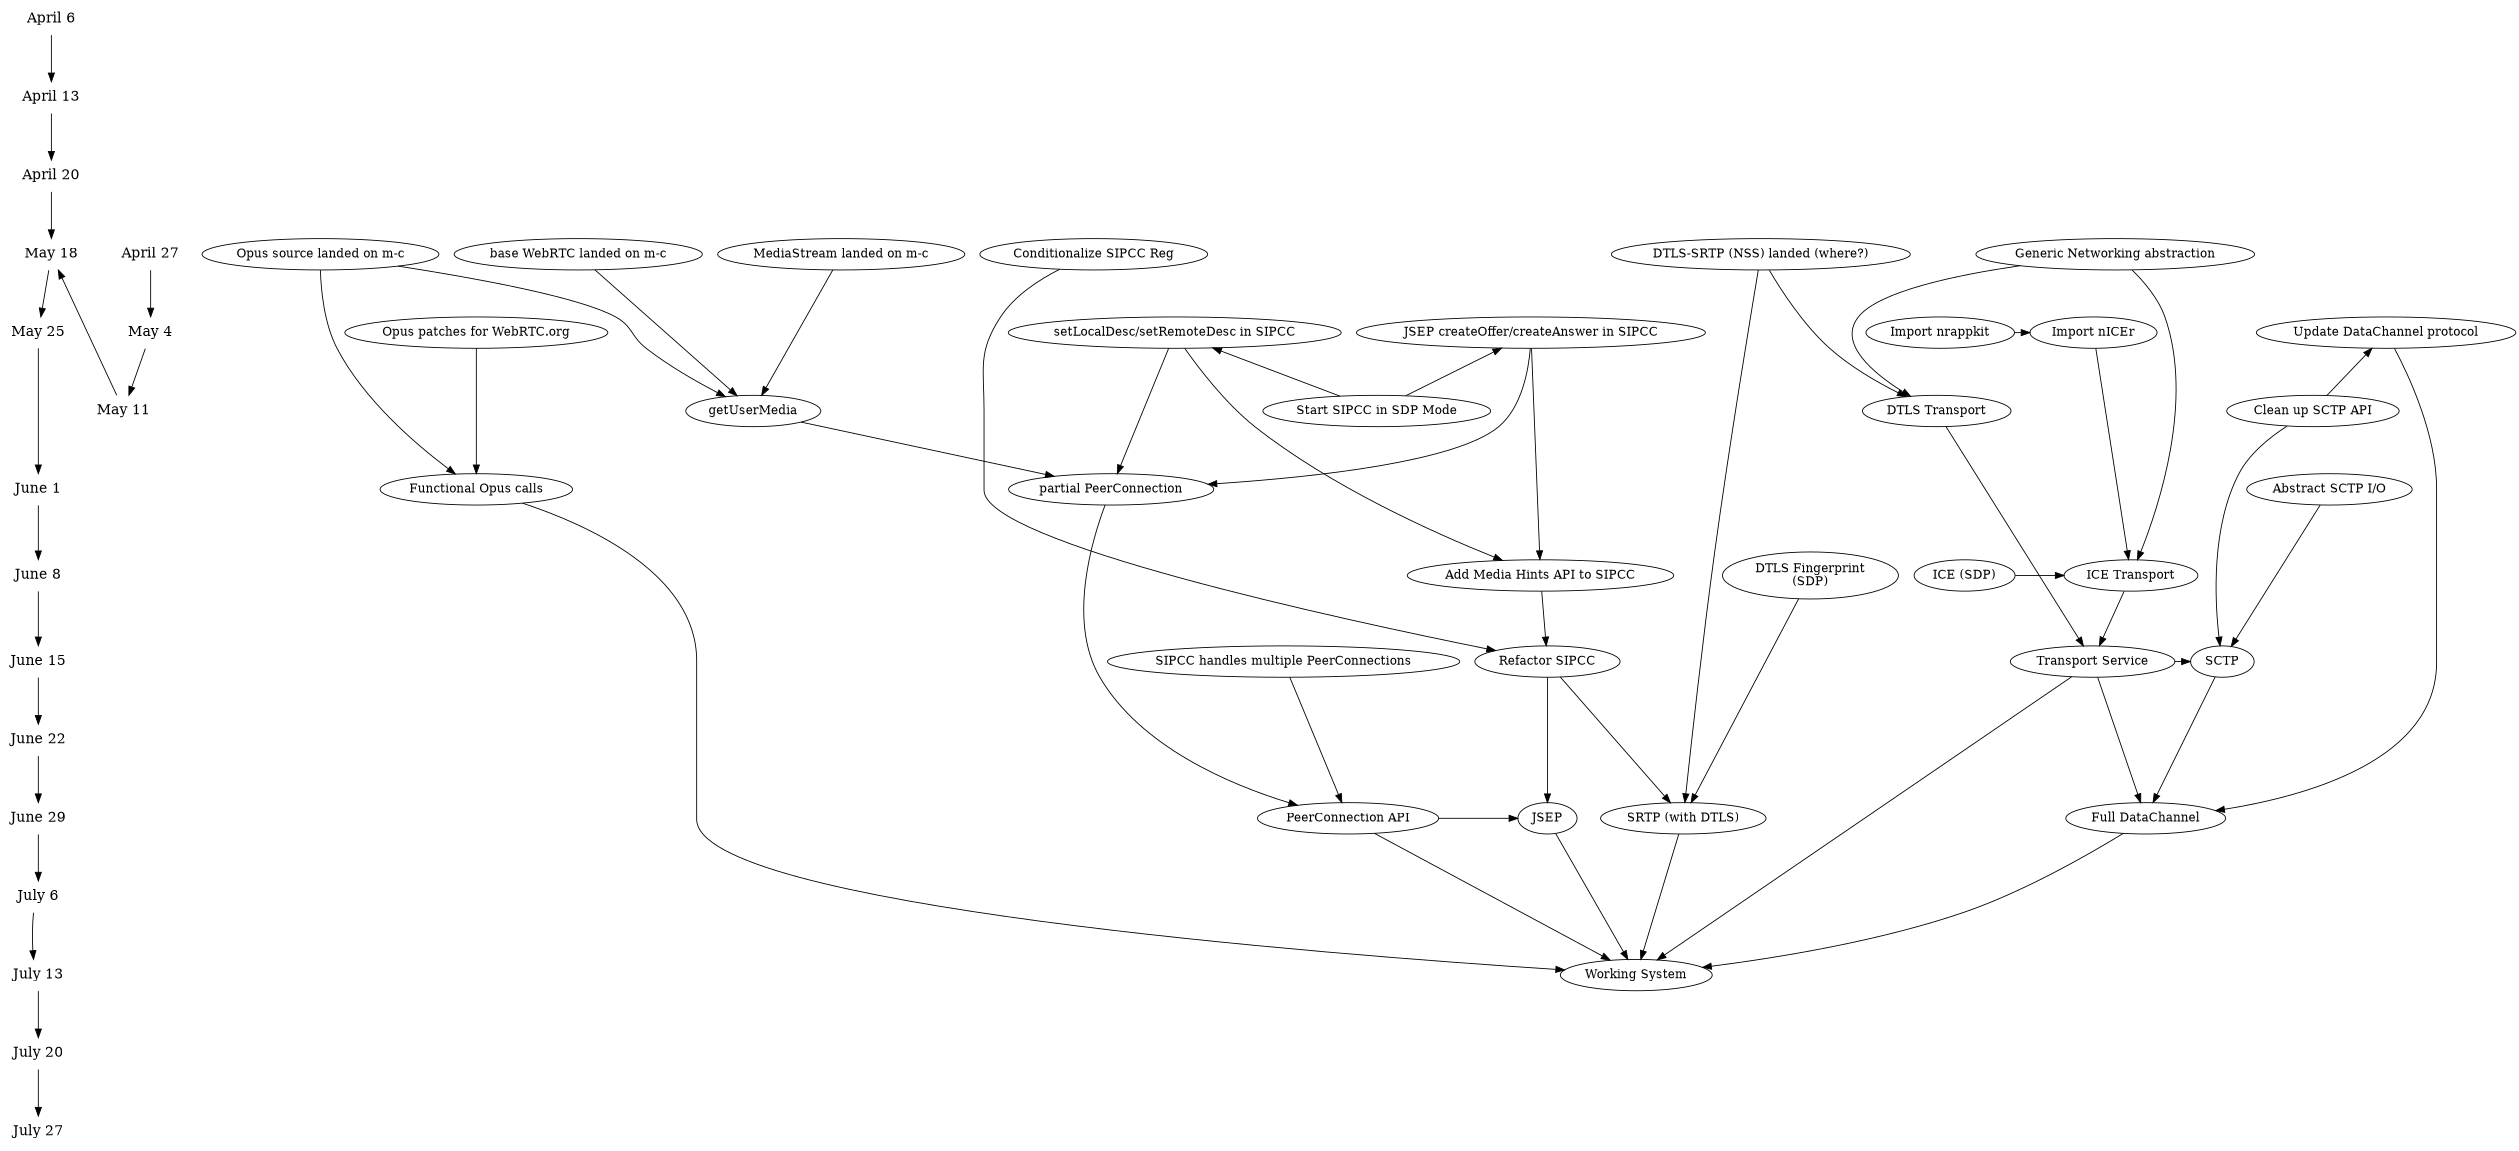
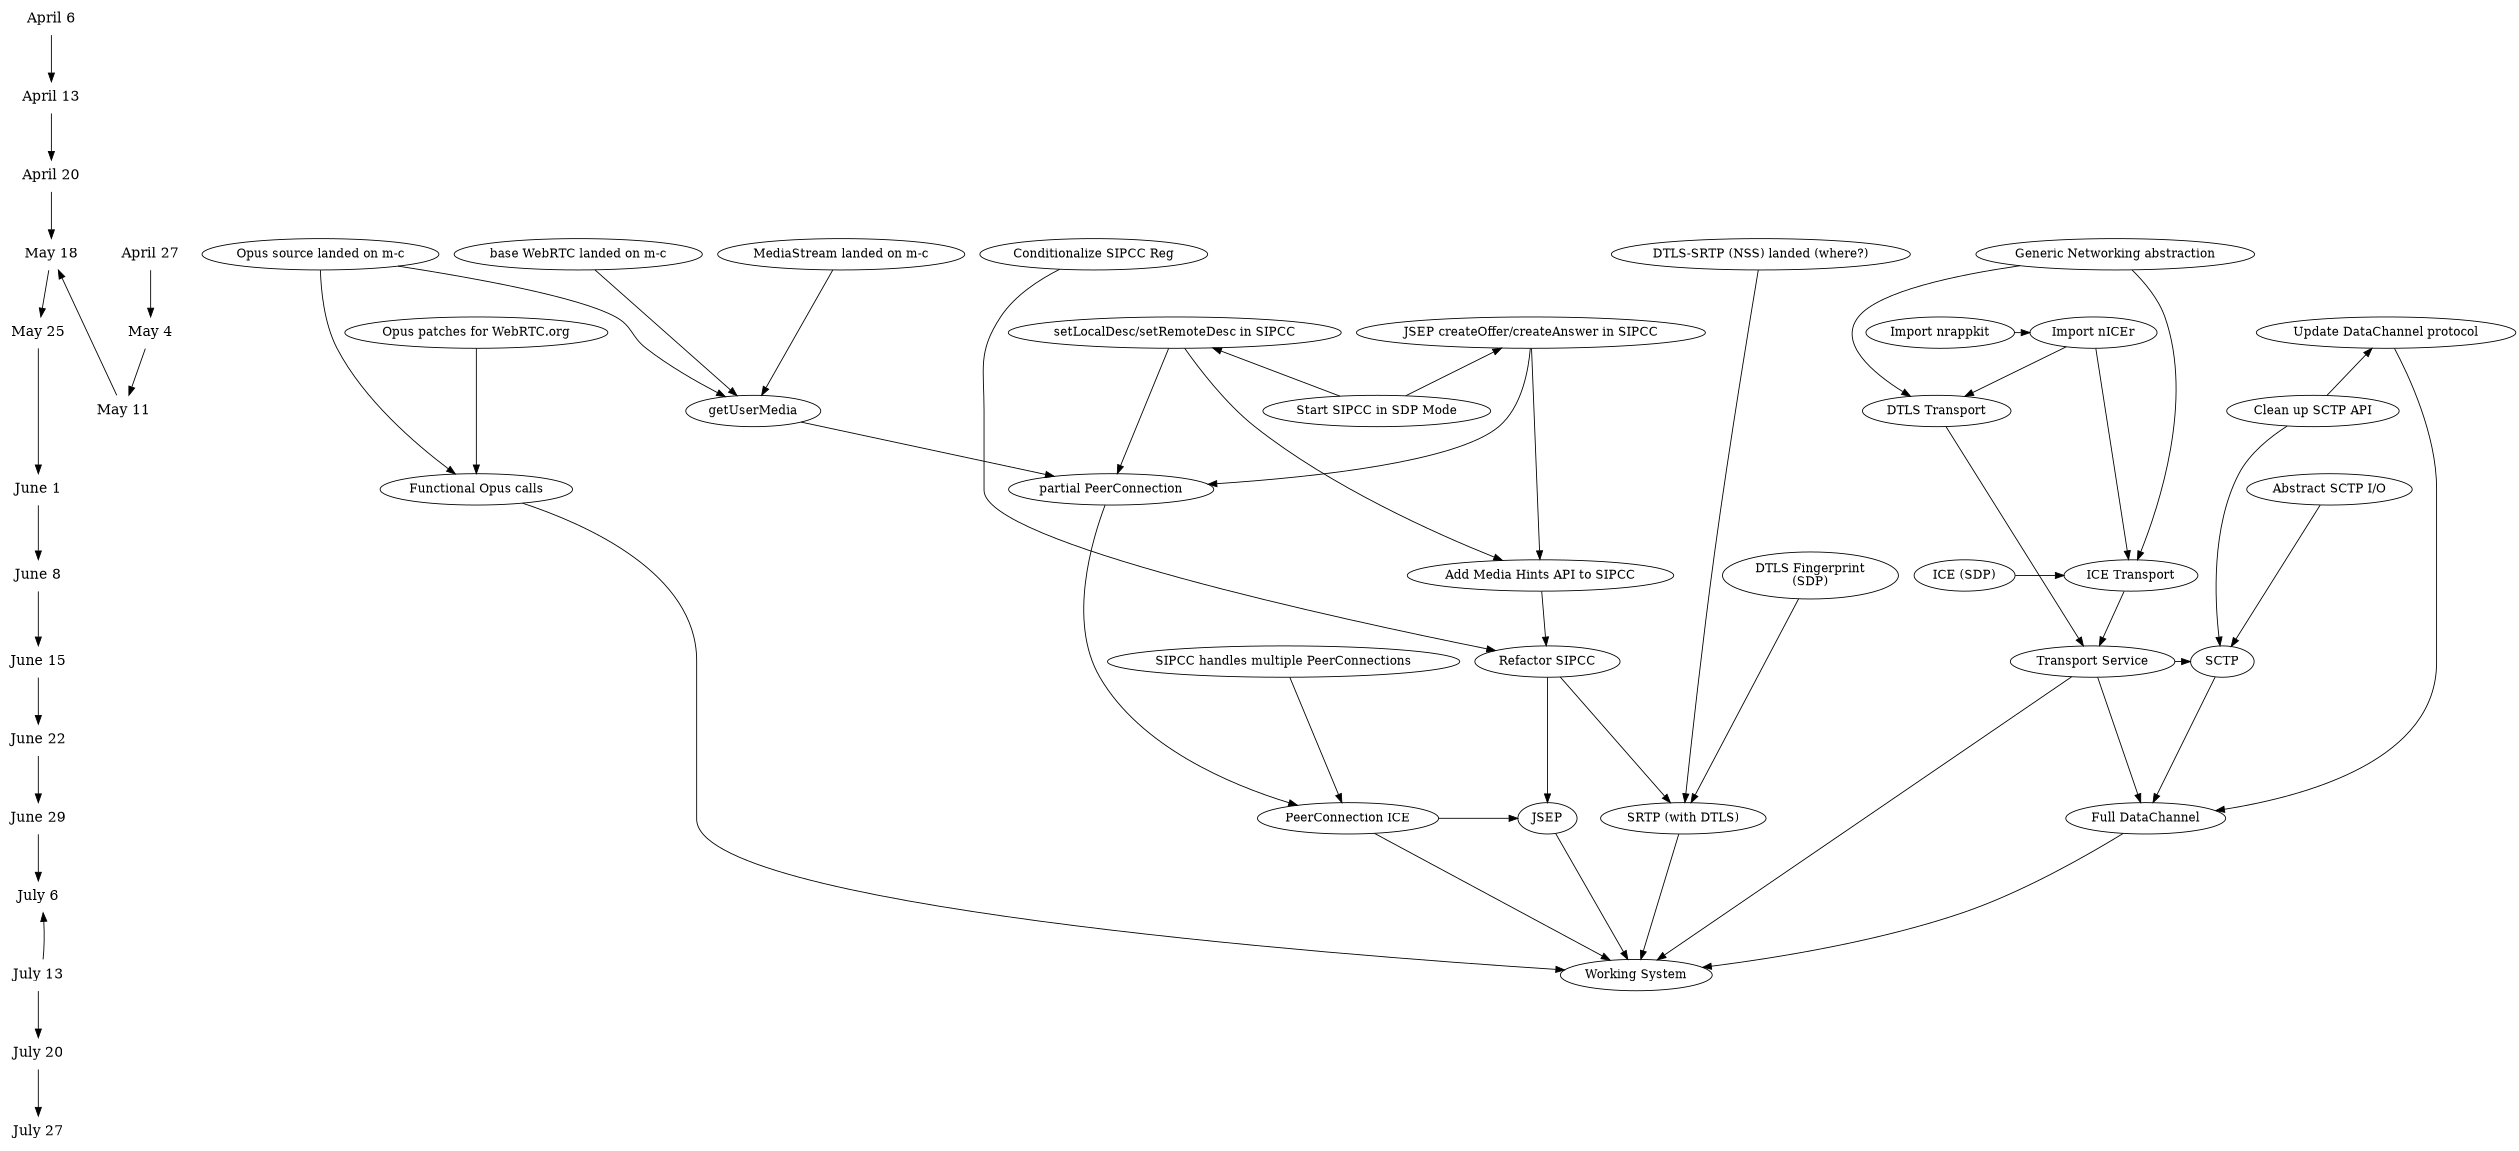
edge "DTLS-SRTP (NSS) landed (where?)" -> "DTLS Transport": now "Import nICEr" -> "DTLS Transport"
node "PeerConnection API": label "PeerConnection API" -> "PeerConnection ICE"
edge "July 6" -> "July 13": reversed
